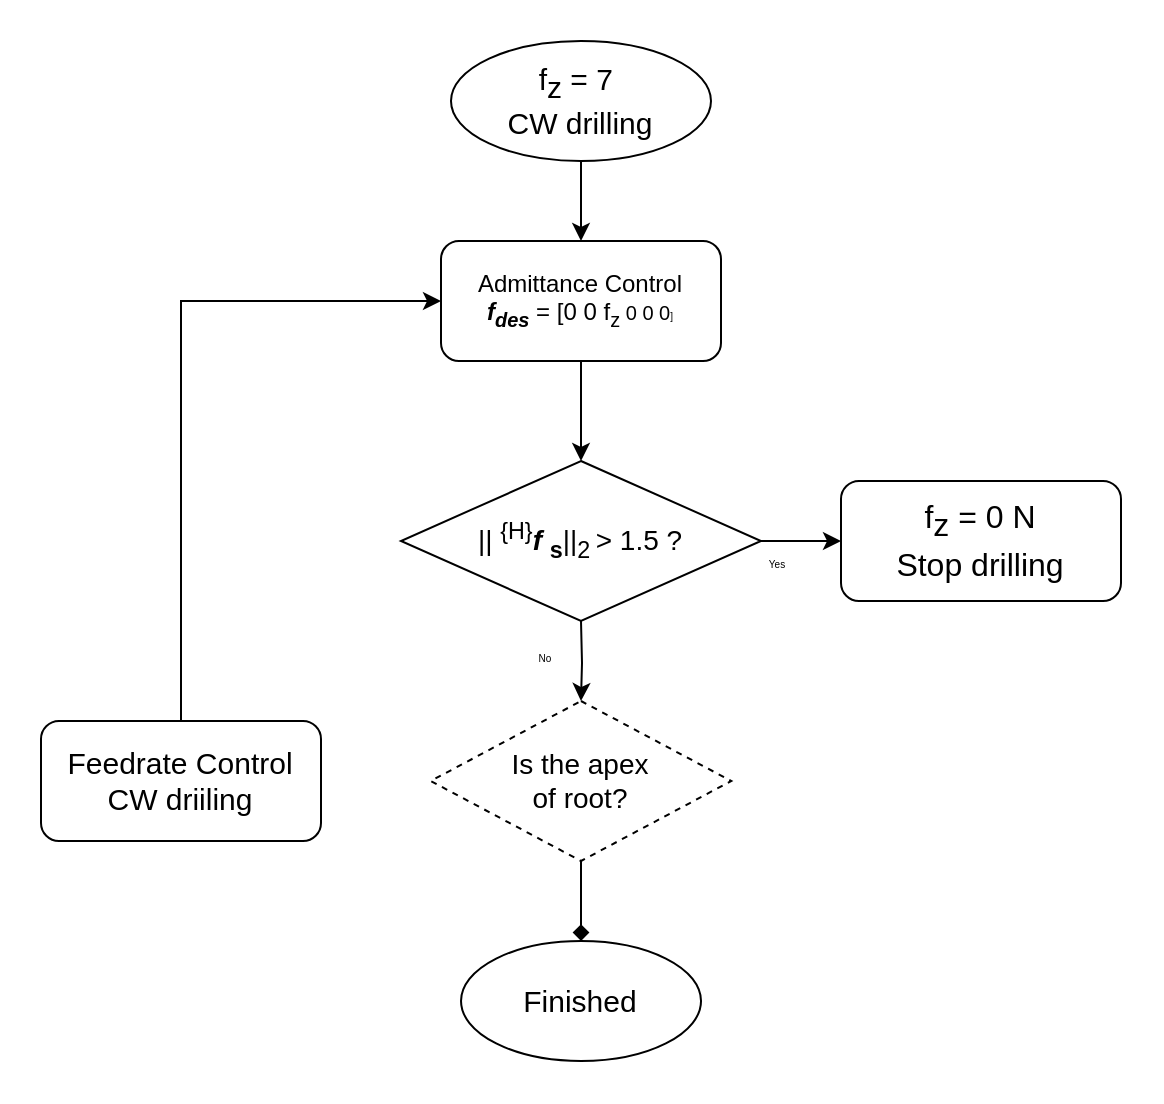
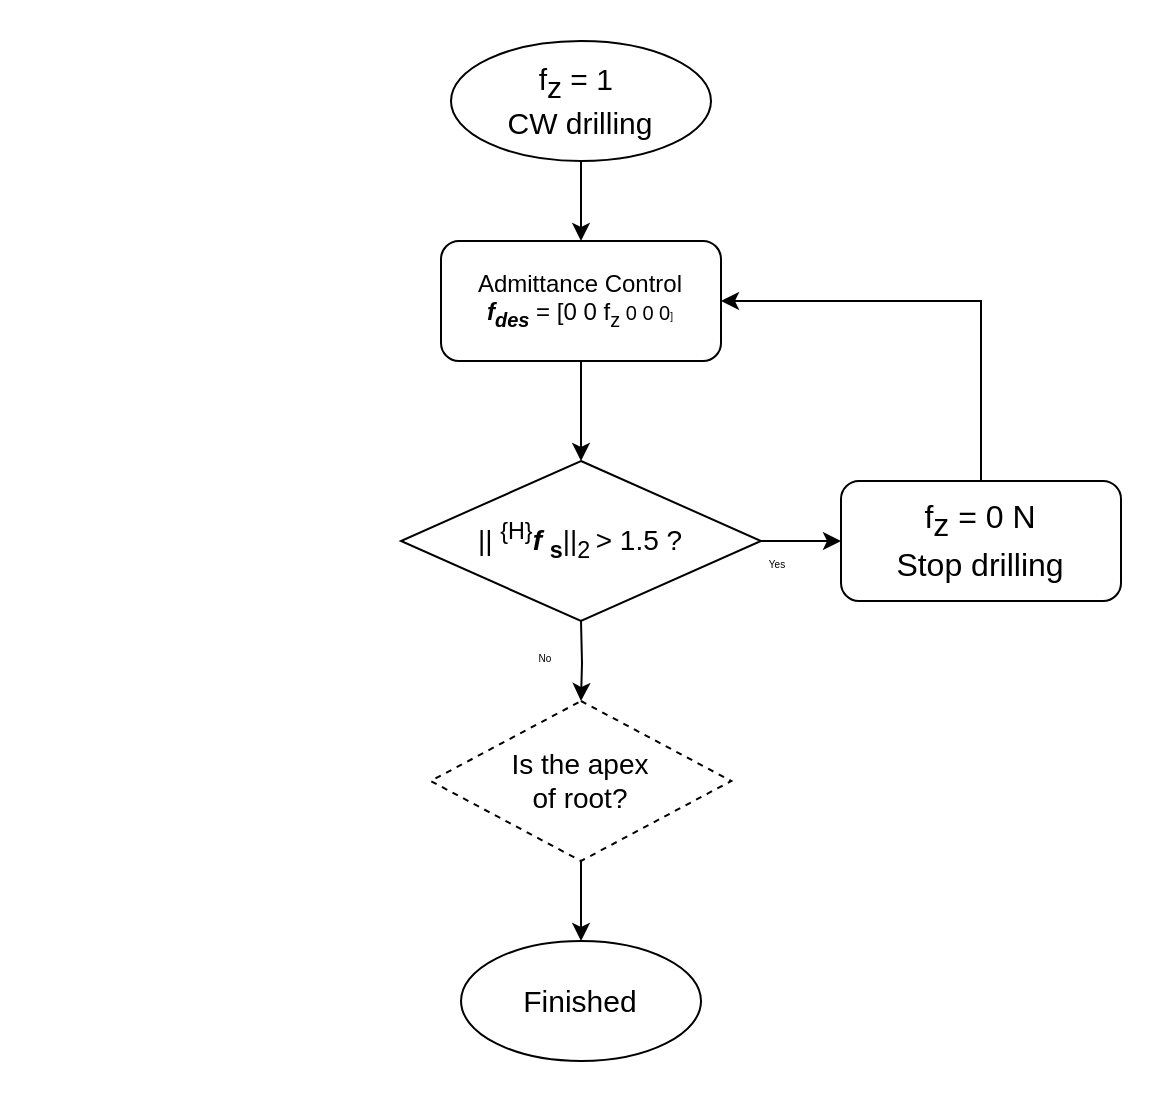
node "fz = 7 CW drilling": label "fz = 7 CW drilling" -> "fz = 1 CW drilling"
edge "fz = 0 NStop drilling" -> "Admittance Control fdes = [0 0 fz 0 0 0]": added
edge "Feedrate Control CW driiling" -> "Admittance Control fdes = [0 0 fz 0 0 0]": removed
node "Feedrate Control CW driiling": removed
edge "Is the apex of root?" -> "Finished": arrowhead diamond -> classic
